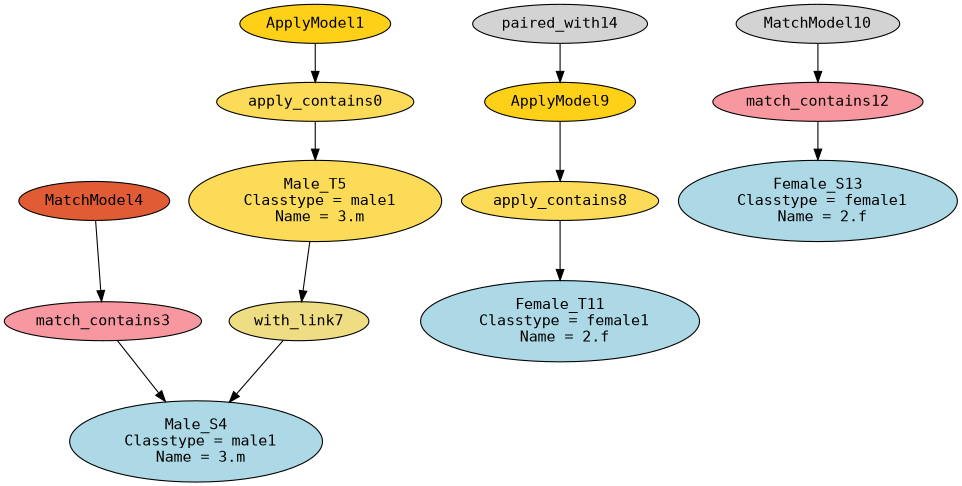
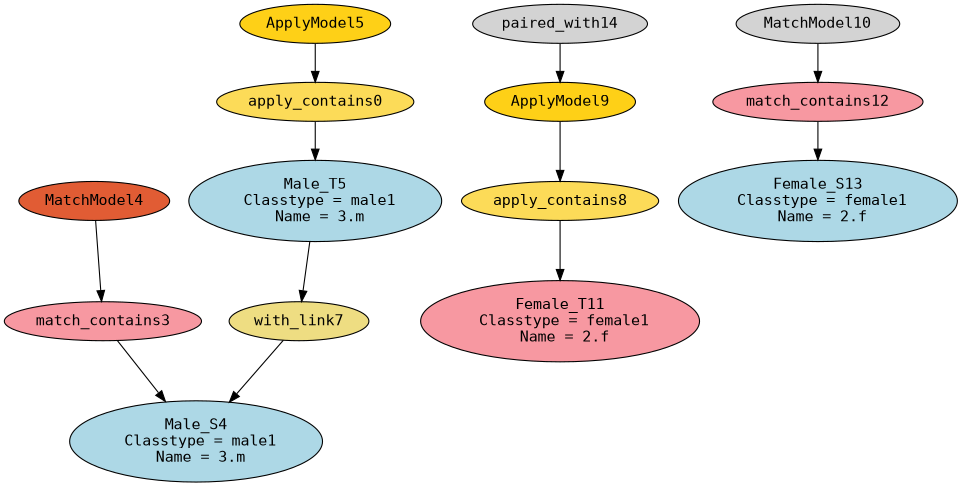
node "ApplyModel1": label "ApplyModel1" -> "ApplyModel5"
node "Male_T5 Classtype = male1 Name = 3.m": fillcolor #fcdb58 -> lightblue
node "Female_T11 Classtype = female1 Name = 2.f": fillcolor lightblue -> #f798a1
